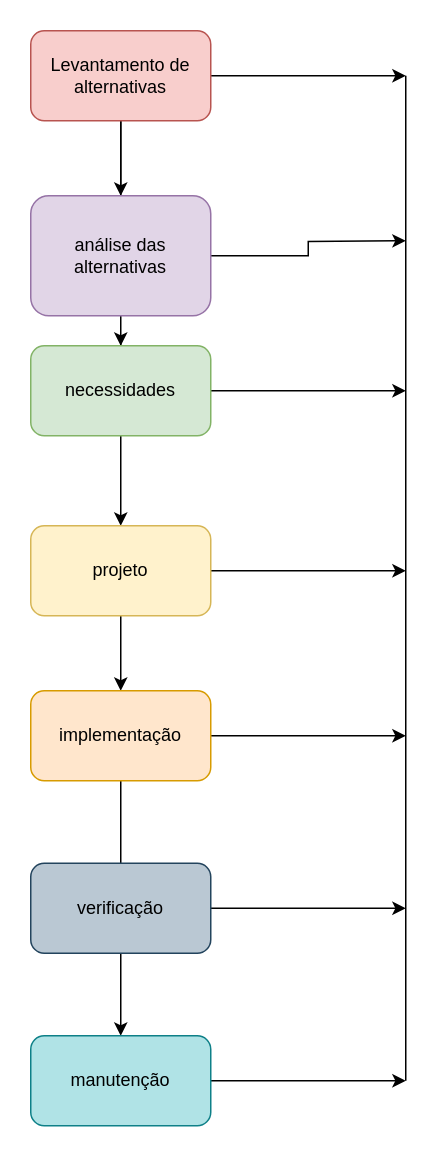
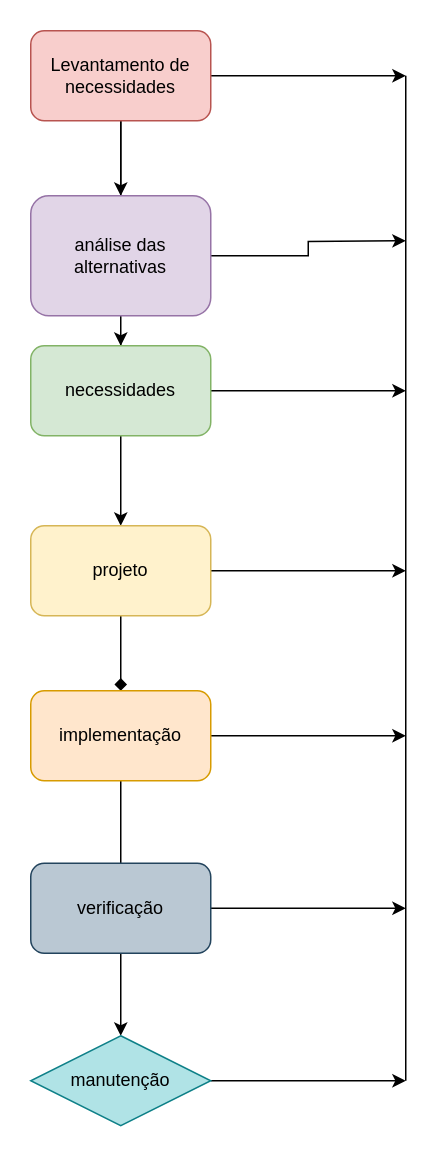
node "Levantamento de alternativas": label "Levantamento de alternativas" -> "Levantamento de necessidades"
edge "projeto" -> "implementação": arrowhead classic -> diamond
node "manutenção": shape rounded rectangle -> diamond
